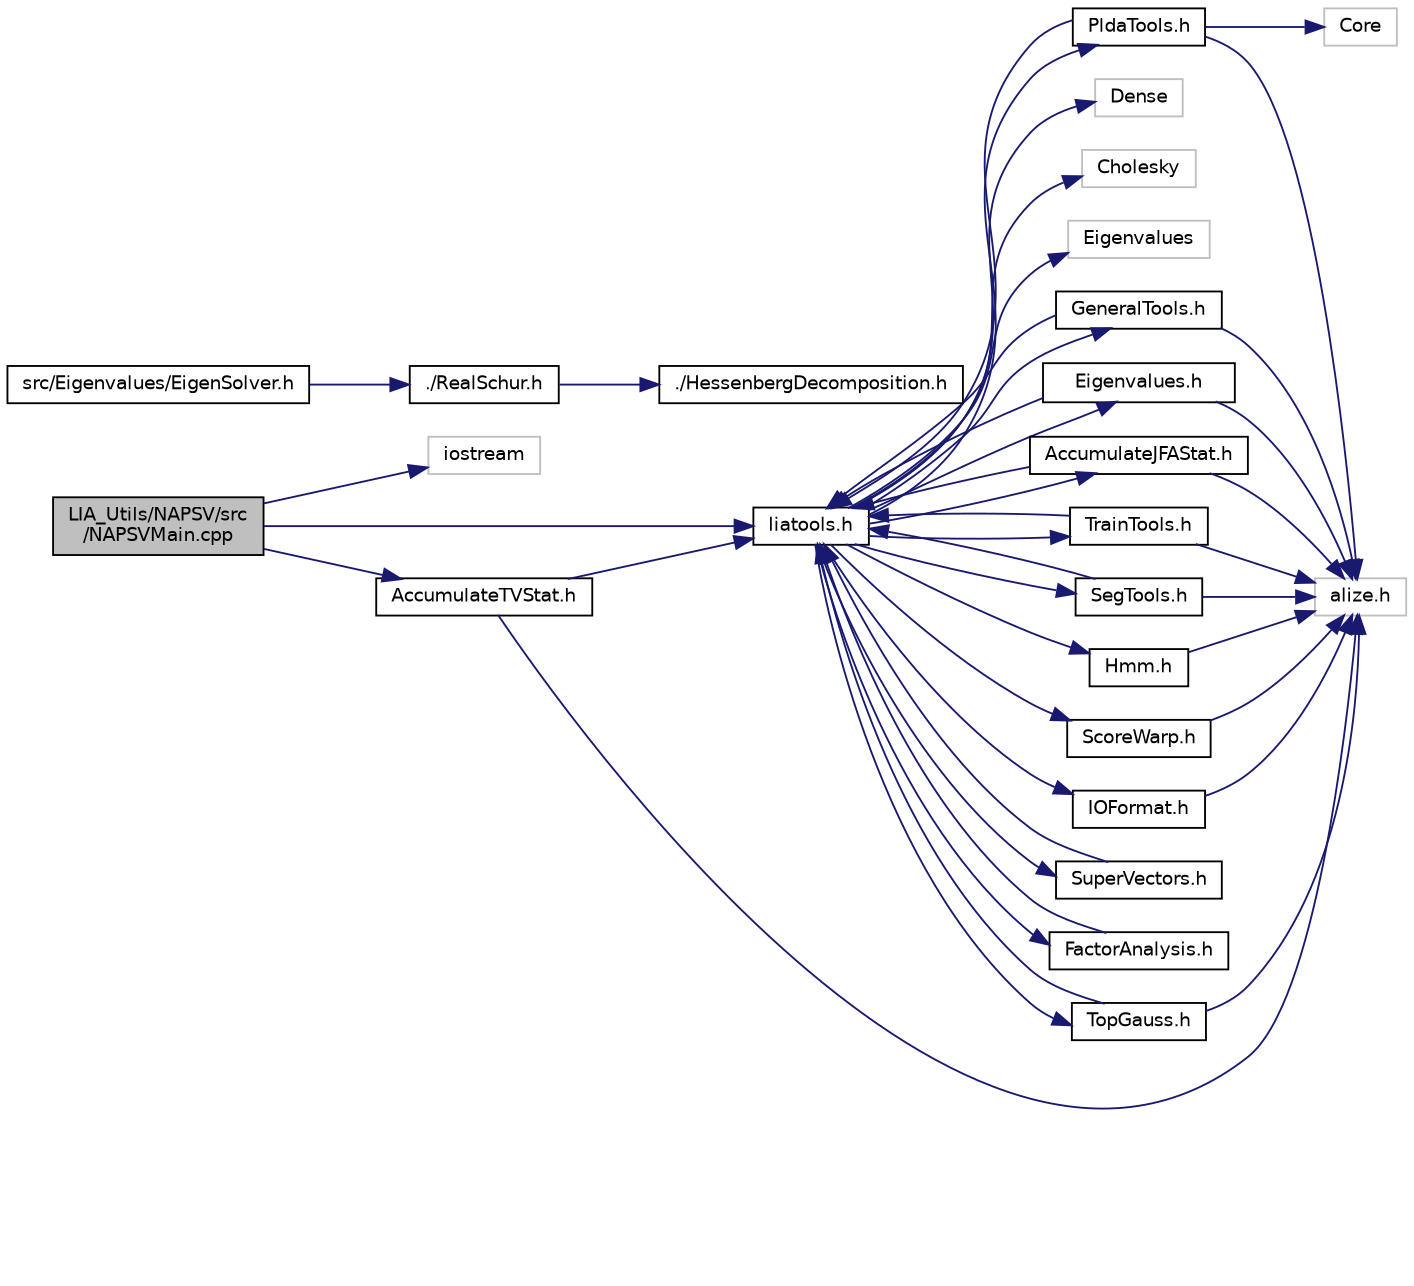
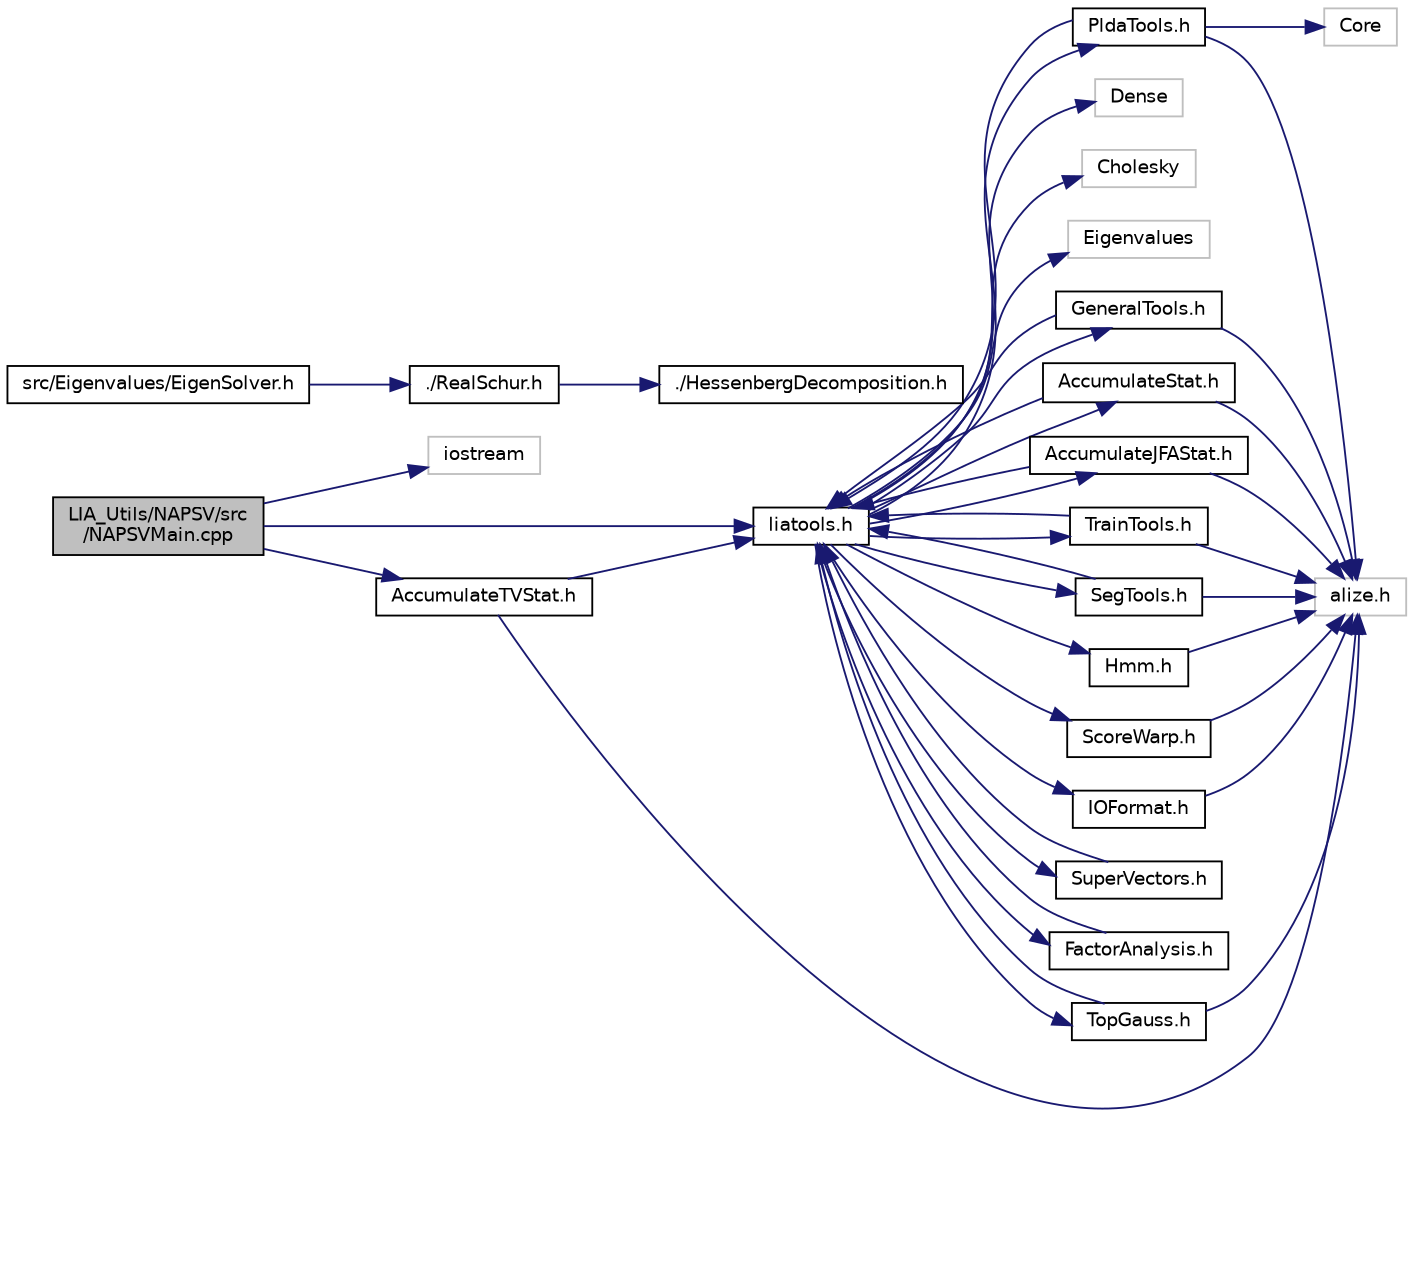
node "Eigenvalues.h": label "Eigenvalues.h" -> "AccumulateStat.h"
